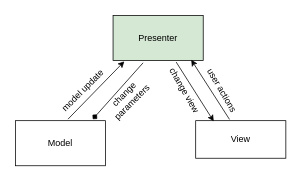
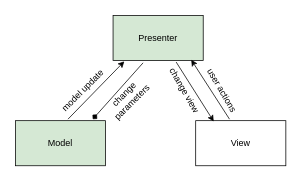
node "View": size 90x38 -> 90x45
node "Model": fillcolor #ffffff -> #d5e8d4
